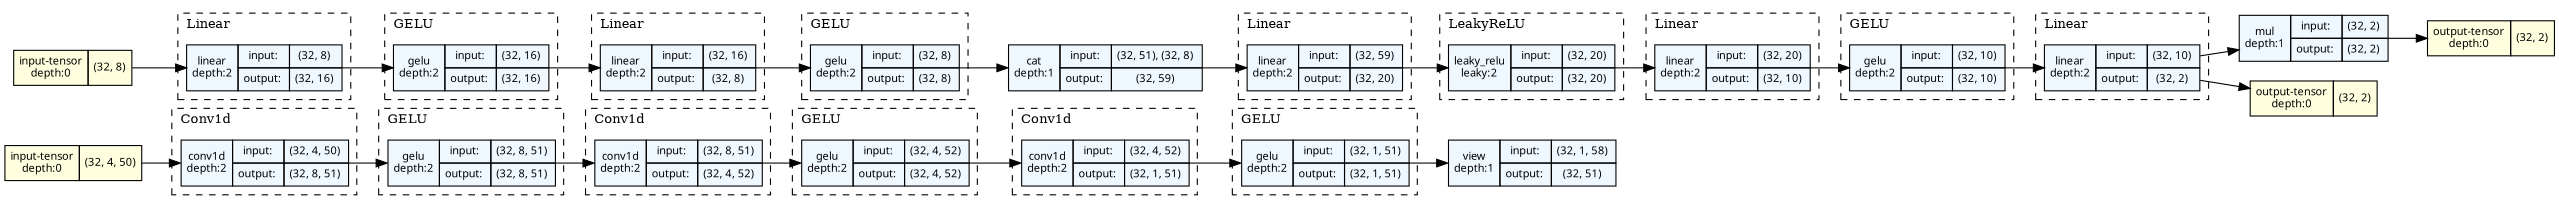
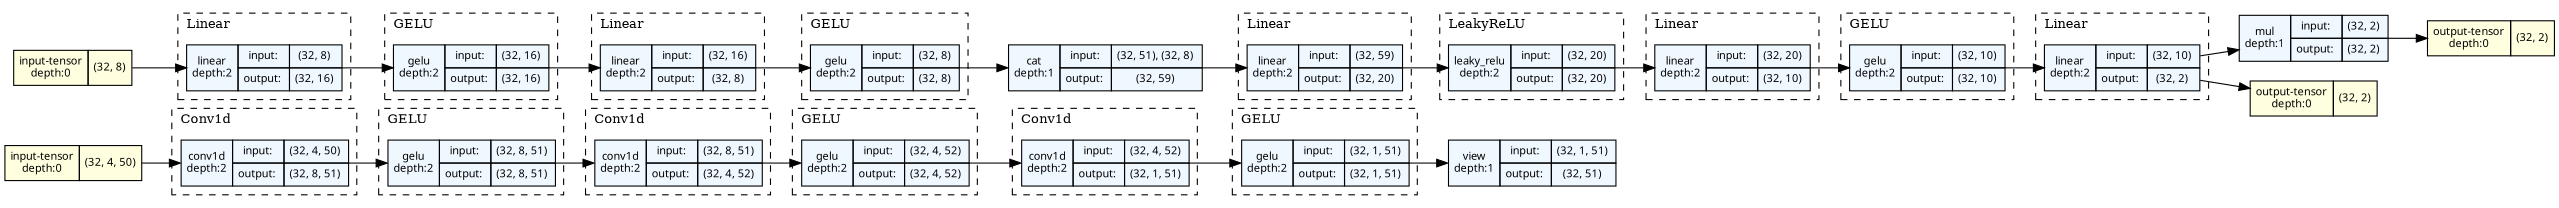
node "leaky_relu": text "leaky:2" -> "depth:2"
node "view": text "(32, 1, 58)" -> "(32, 1, 51)"
